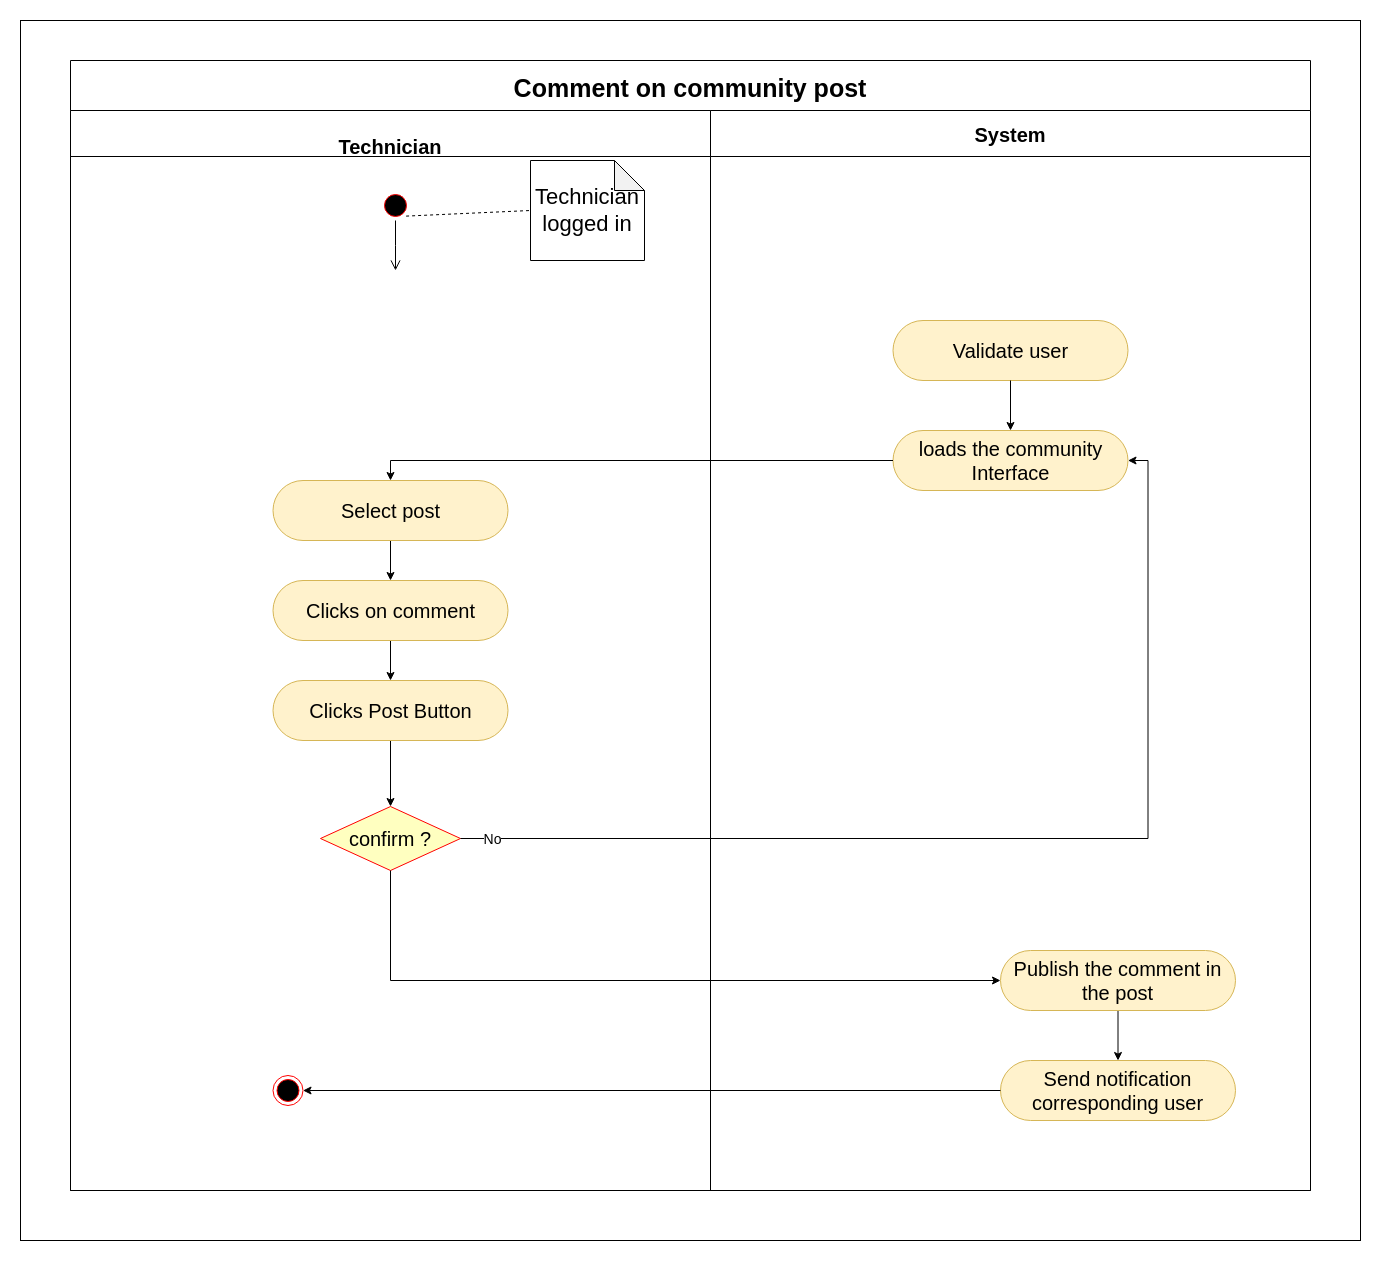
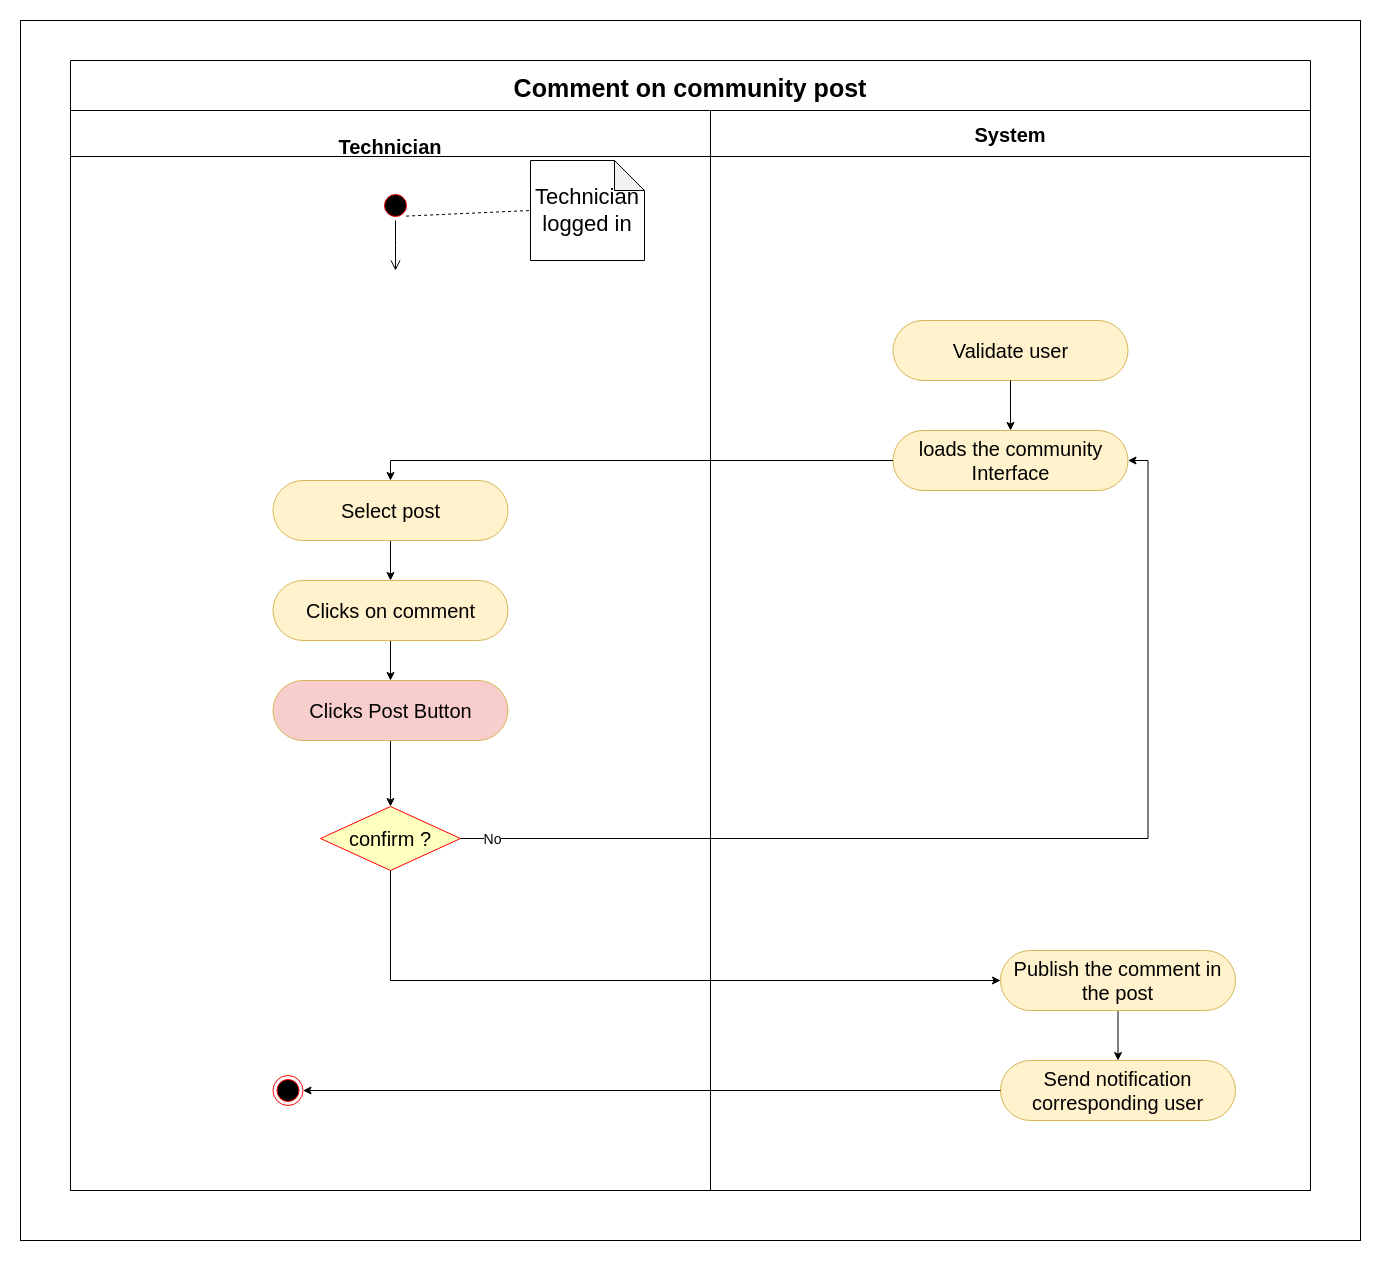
node "Clicks Post Button": fillcolor #fff2cc -> #f8cecc
